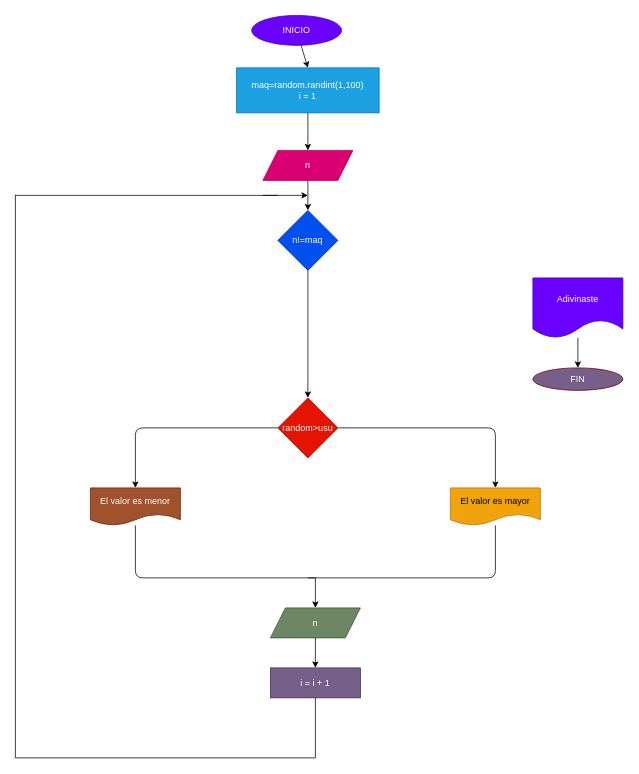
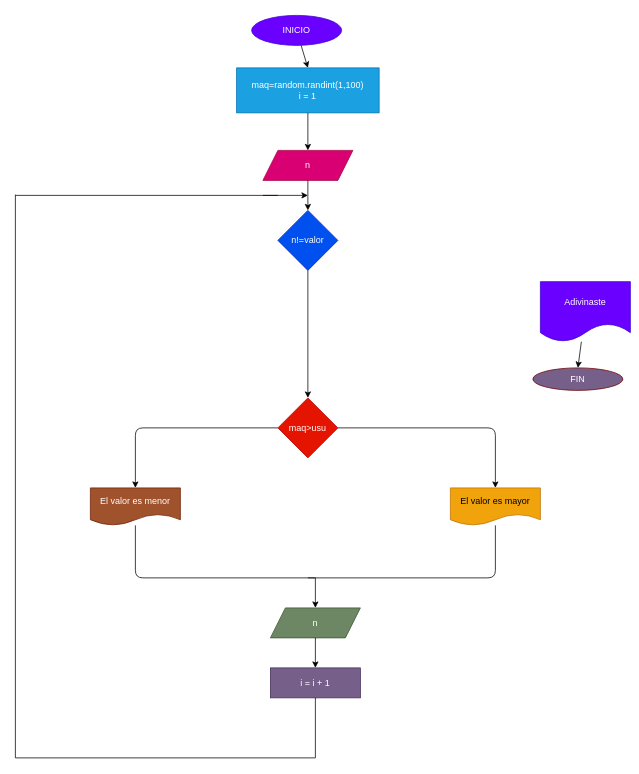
node "n!=maq": label "n!=maq" -> "n!=valor"
node "Adivinaste": moved (578, 308) -> (585, 312)
node "random>usu": label "random>usu" -> "maq>usu"
